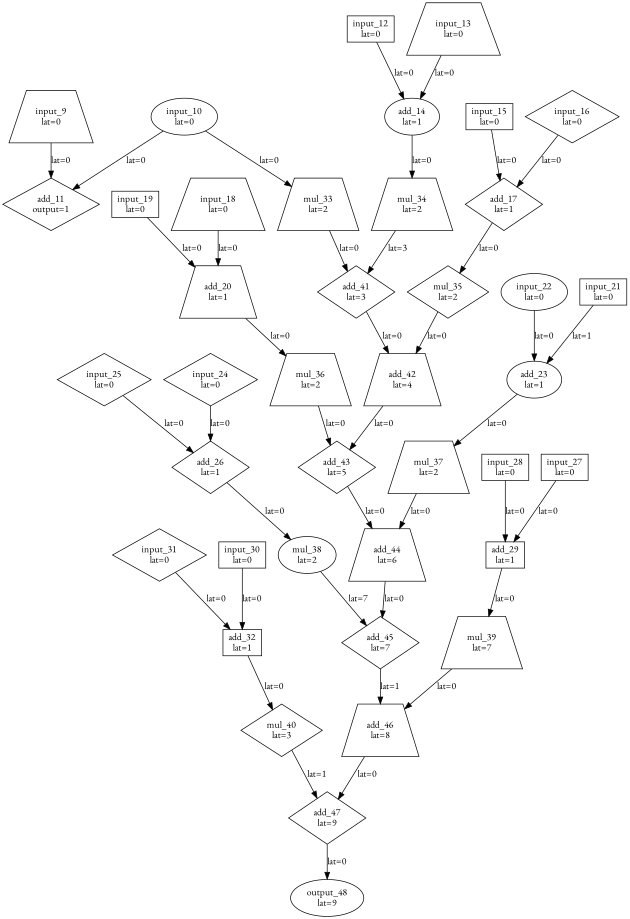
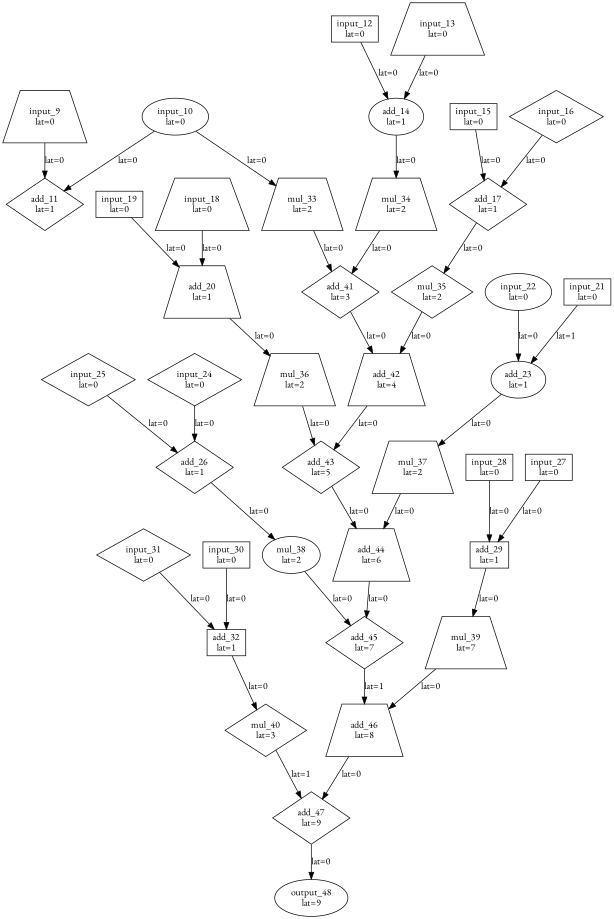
node "add_11 output=1": label "add_11 output=1" -> "add_11 lat=1"
edge "mul_34 lat=2" -> "add_41 lat=3": label "lat=3" -> "lat=0"
edge "mul_38 lat=2" -> "add_45 lat=7": label "lat=7" -> "lat=0"
